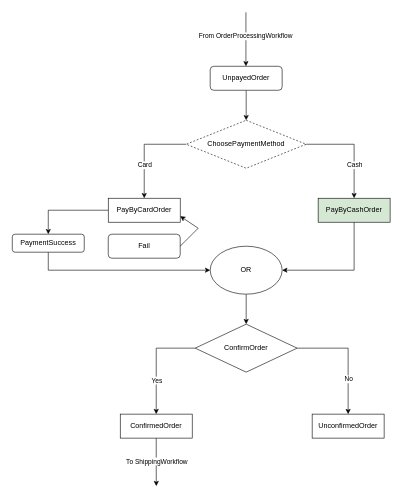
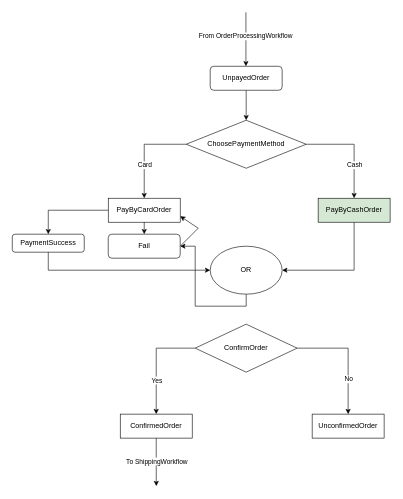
node "ChoosePaymentMethod": style dashed -> solid
edge "PayByCardOrder" -> "Fail": added
edge "OR" -> "ConfirmOrder": now "OR" -> "Fail"
